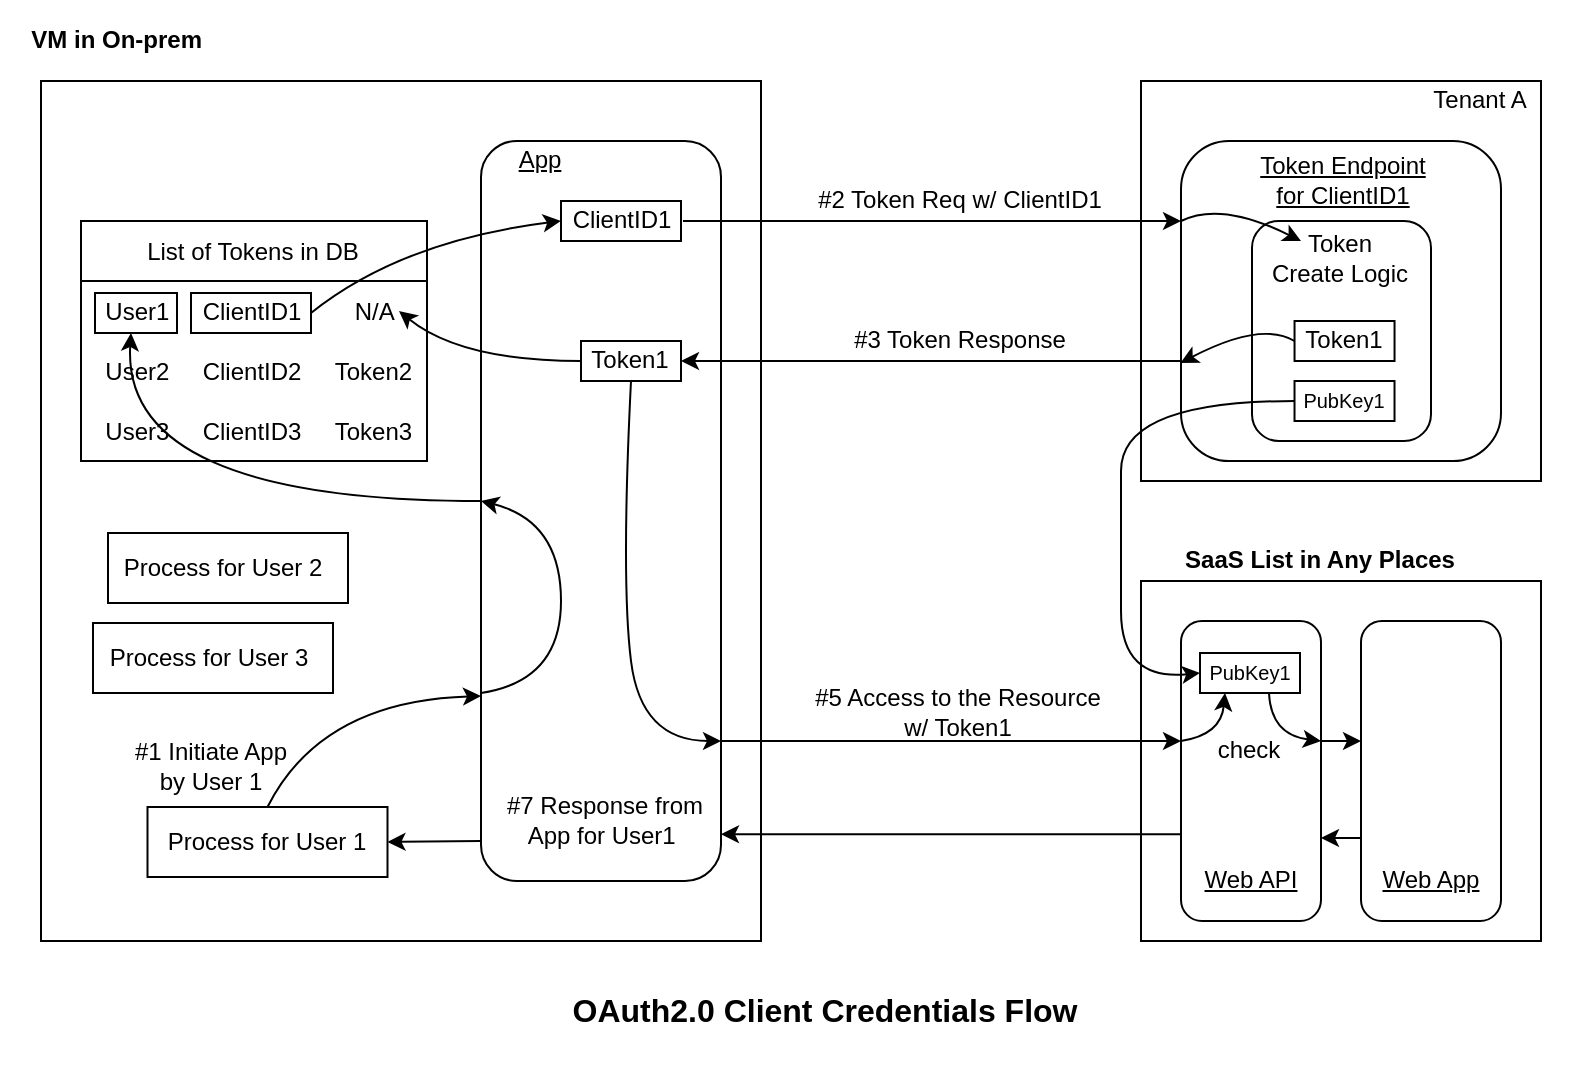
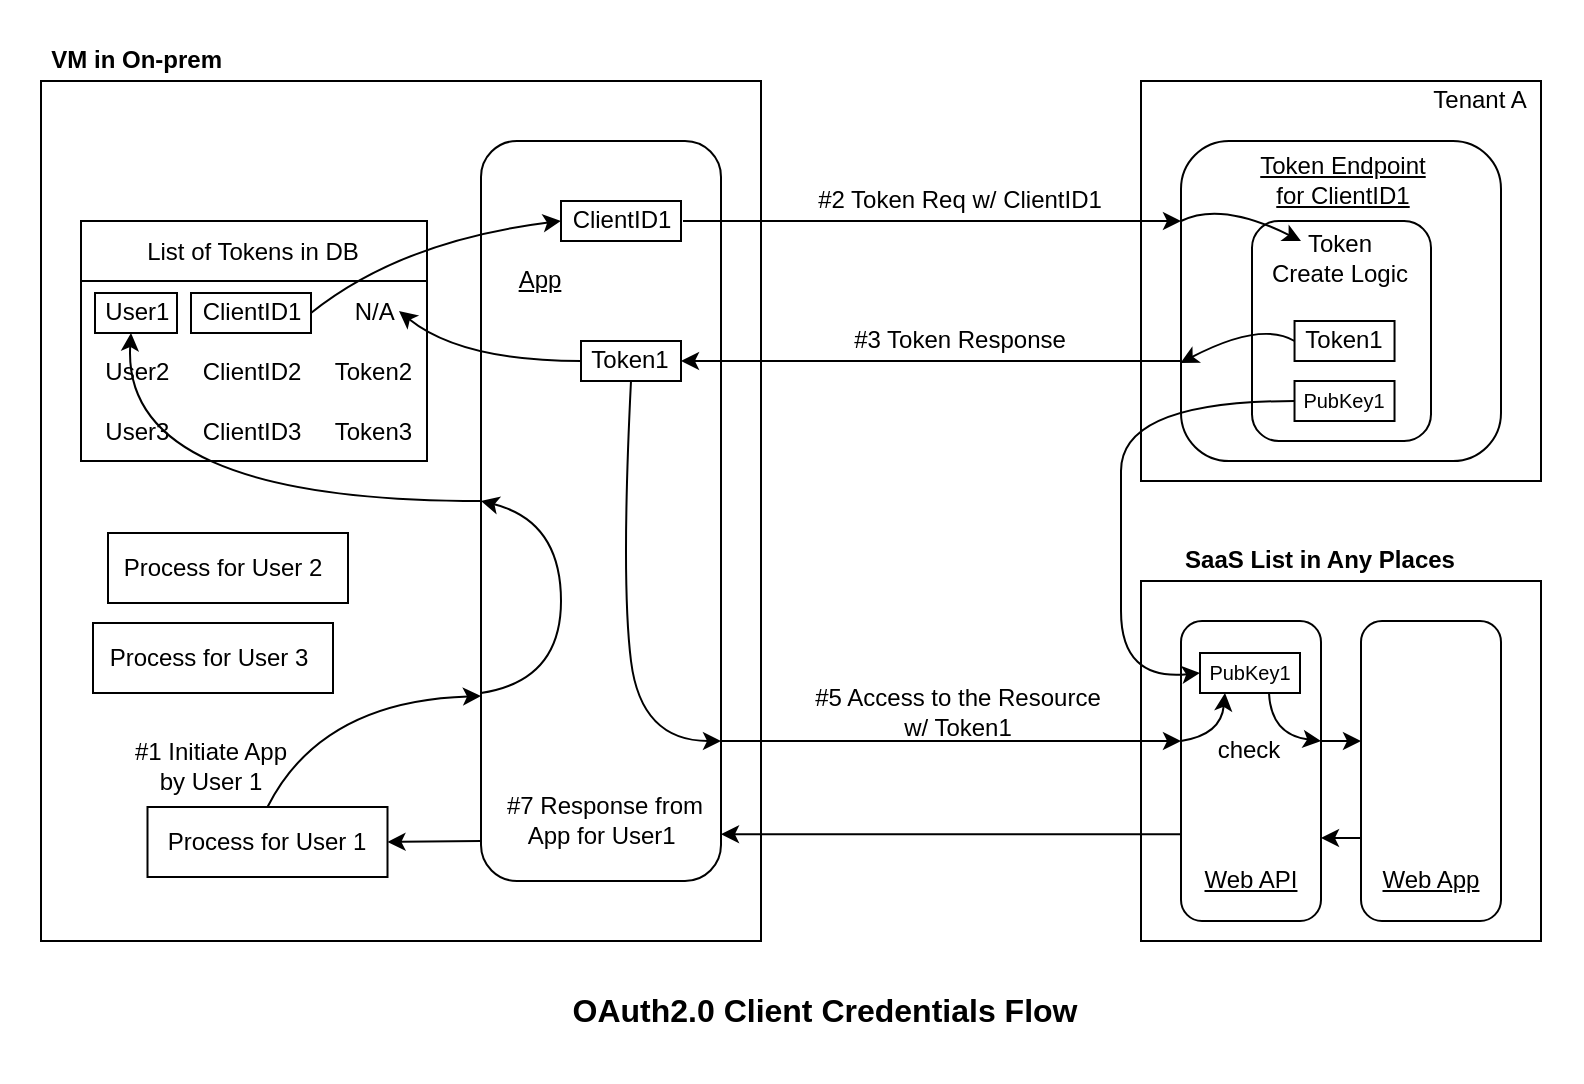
node "VM in On-prem": moved (121, 41) -> (141, 61)
node "App": moved (541, 161) -> (541, 281)
